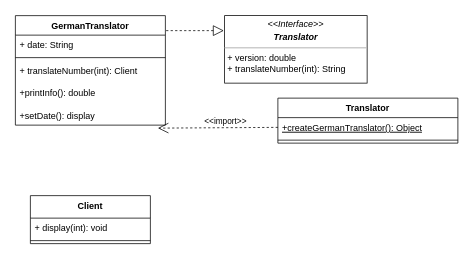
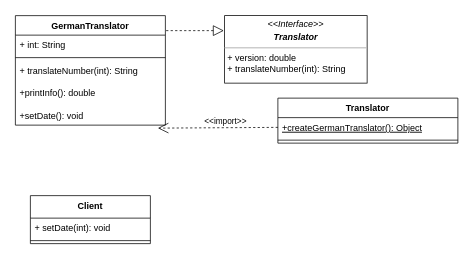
node "+ date: String": label "+ date: String" -> "+ int: String"
node "+ translateNumber(int): Client": label "+ translateNumber(int): Client" -> "+ translateNumber(int): String"
node "+setDate(): display": label "+setDate(): display" -> "+setDate(): void"
node "+ display(int): void": label "+ display(int): void" -> "+ setDate(int): void"
